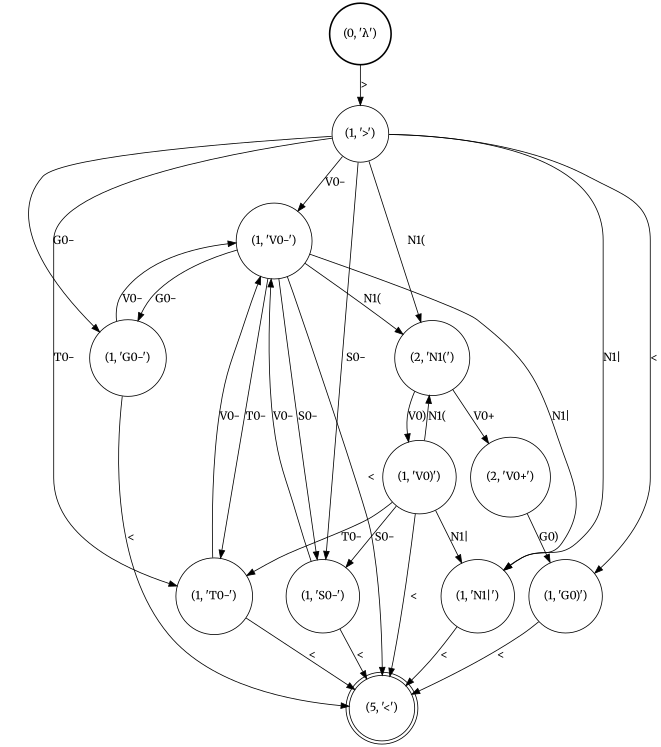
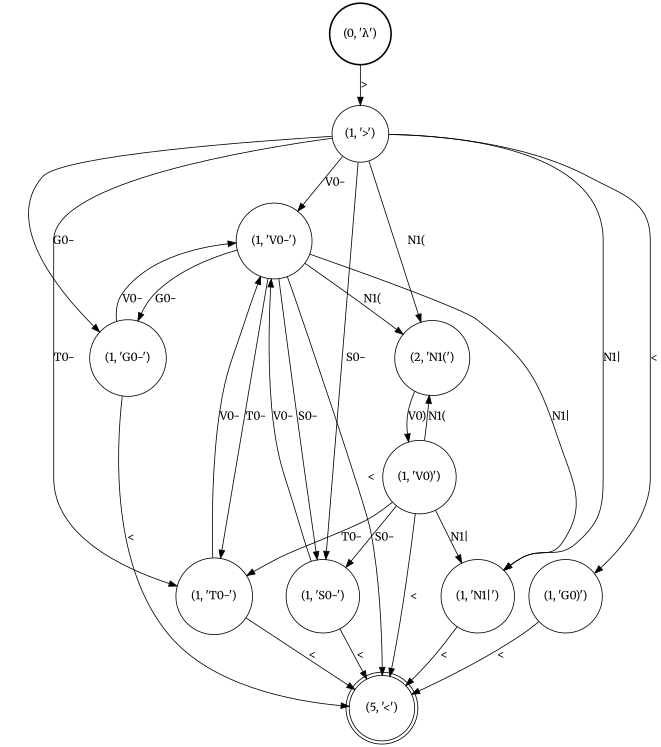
node "(2, 'V0+')": removed
